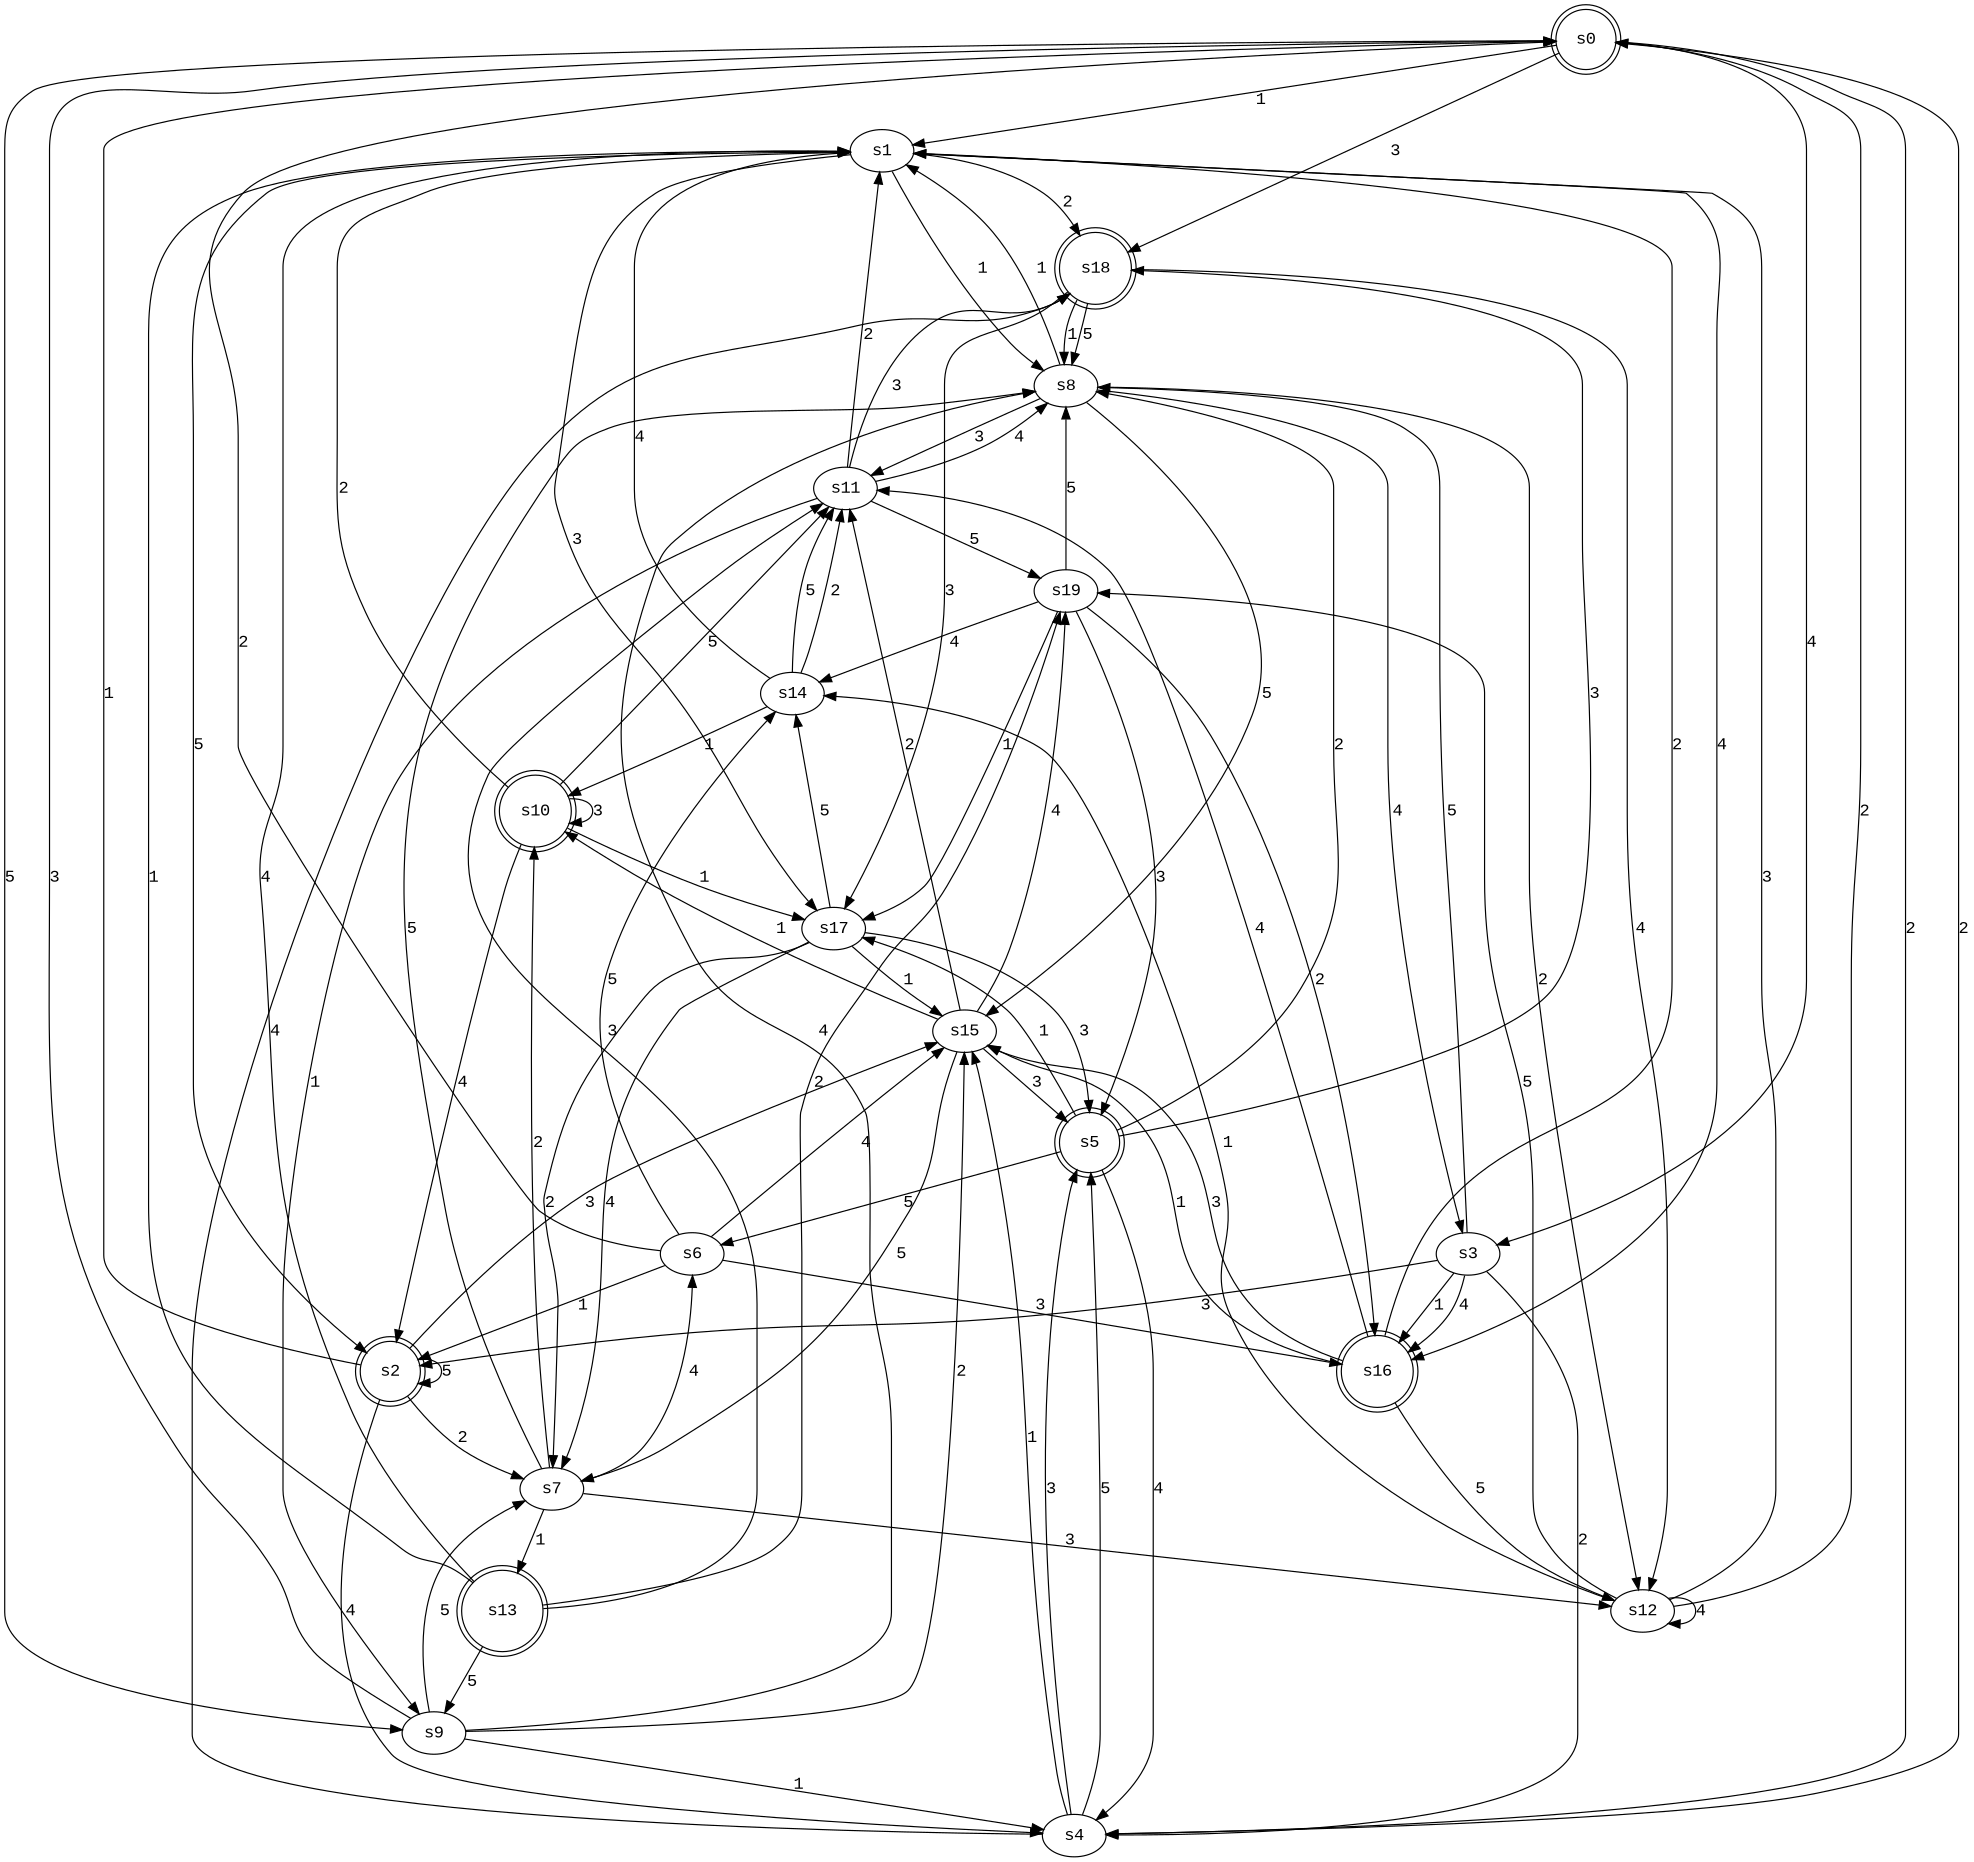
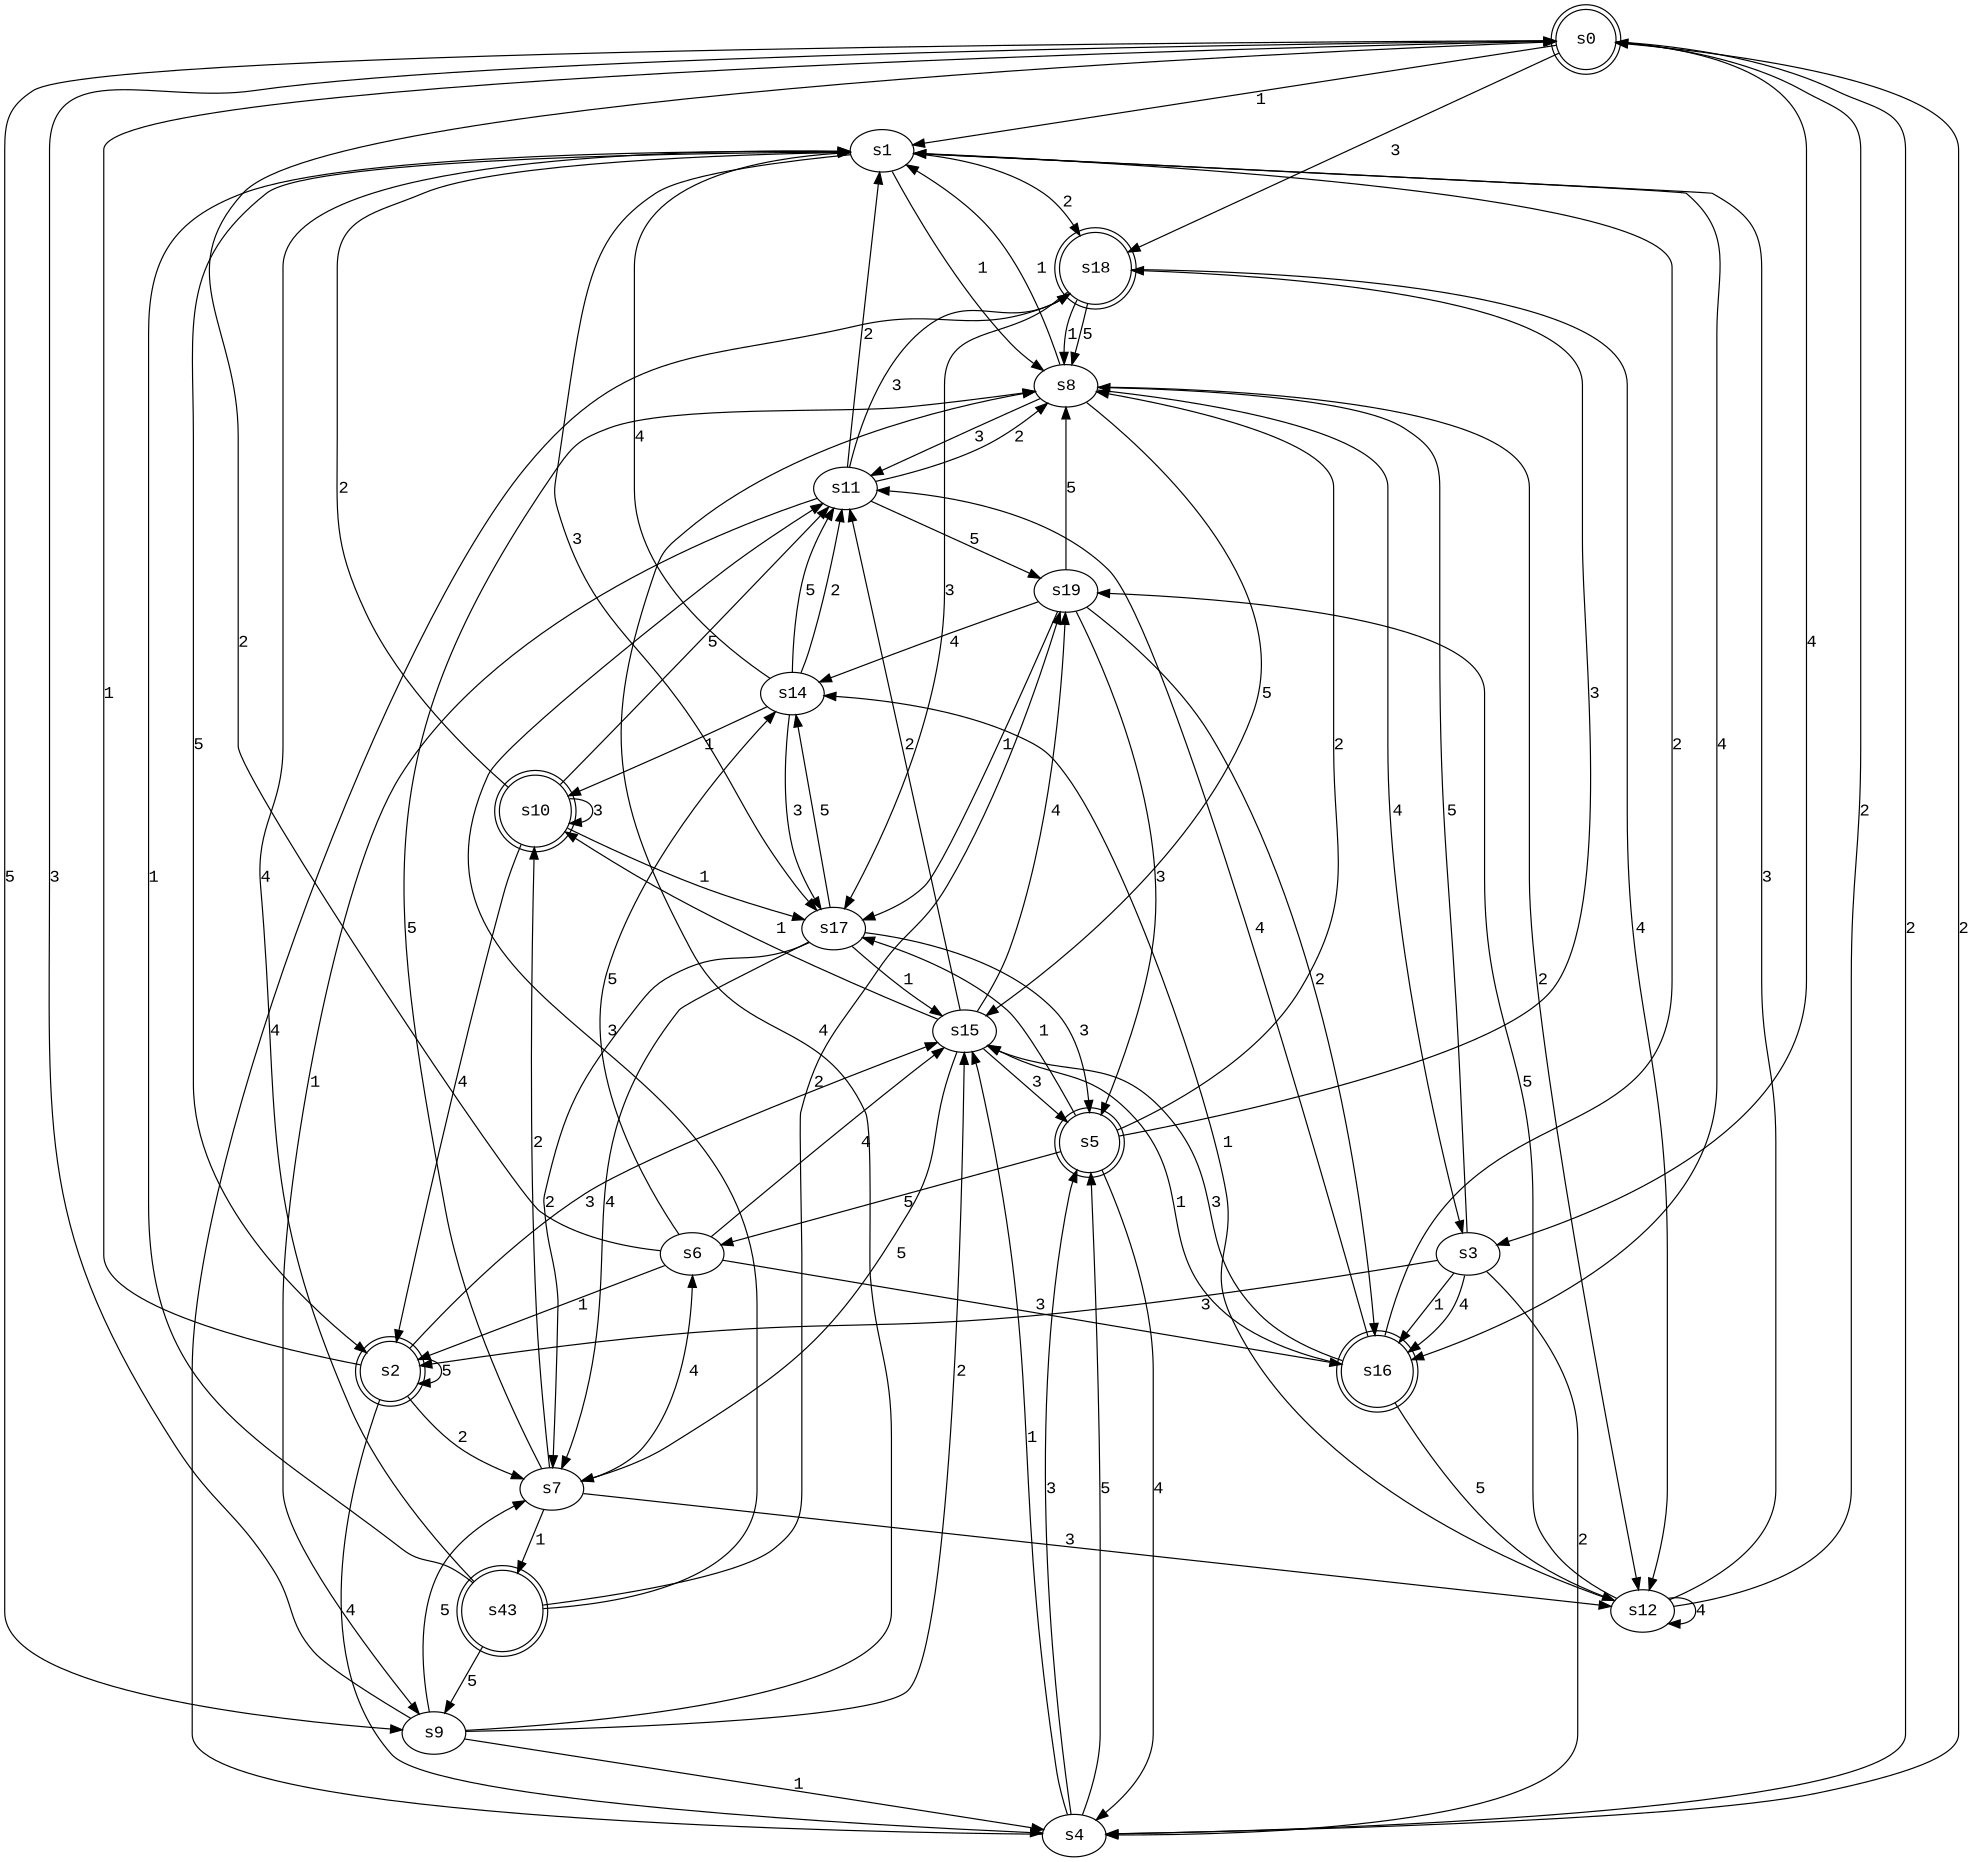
edge "s11" -> "s8": label "4" -> "2"
edge "s14" -> "s17": added, label "3"
node "s13": label "s13" -> "s43"
